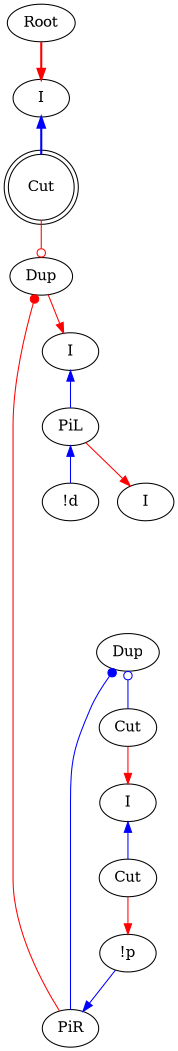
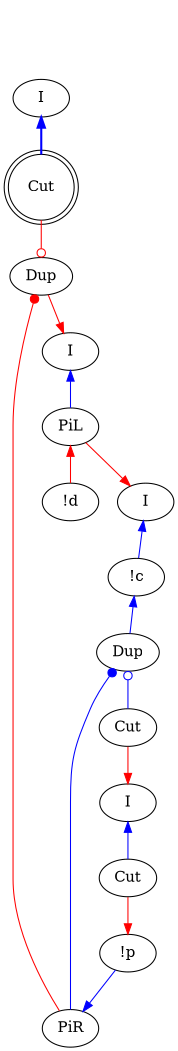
node "Root": removed
edge "!d" -> "PiL": color blue -> red
node "!c": added
